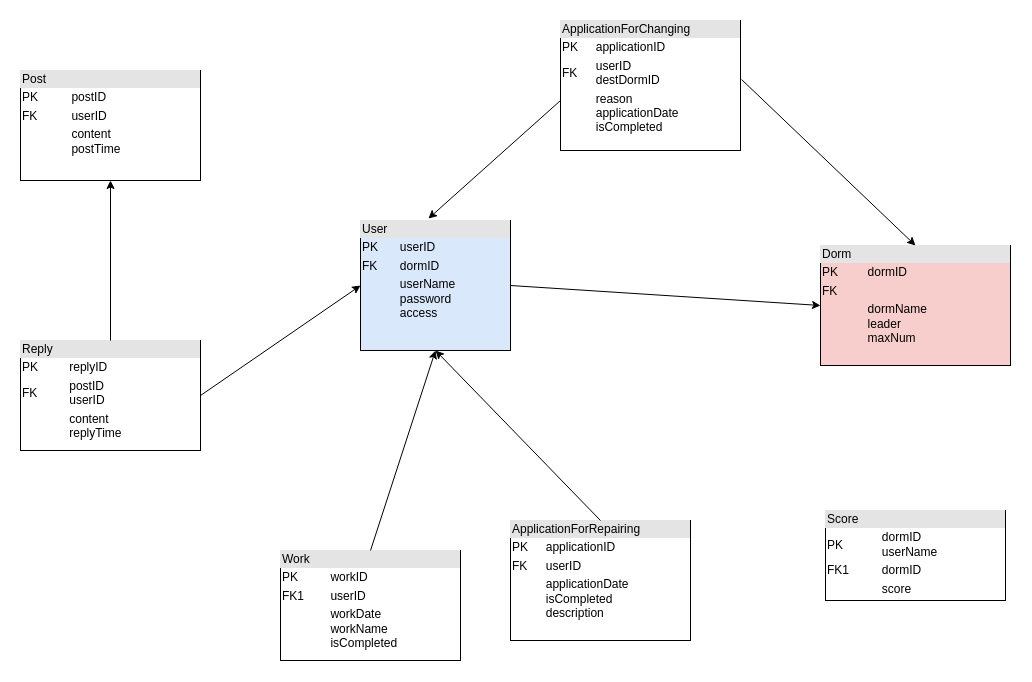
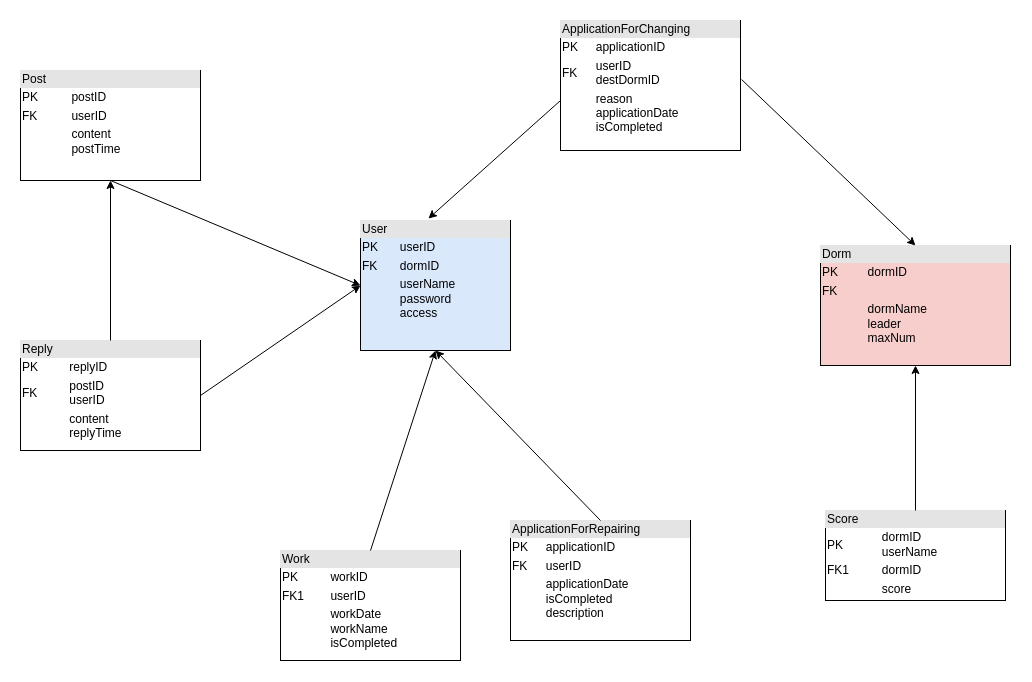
edge "Post PK postID FK userID content postTime" -> "User PK userID FK dormID userName password access": added
edge "User PK userID FK dormID userName password access" -> "Dorm PK dormID FK dormName leader maxNum": removed
edge "Score PK dormID userName FK1 dormID score" -> "Dorm PK dormID FK dormName leader maxNum": added
